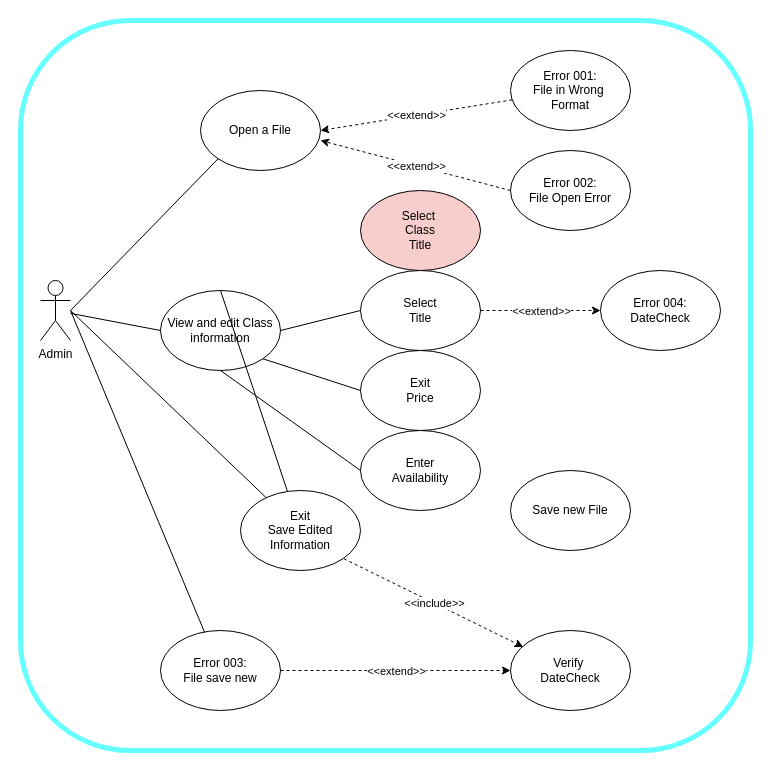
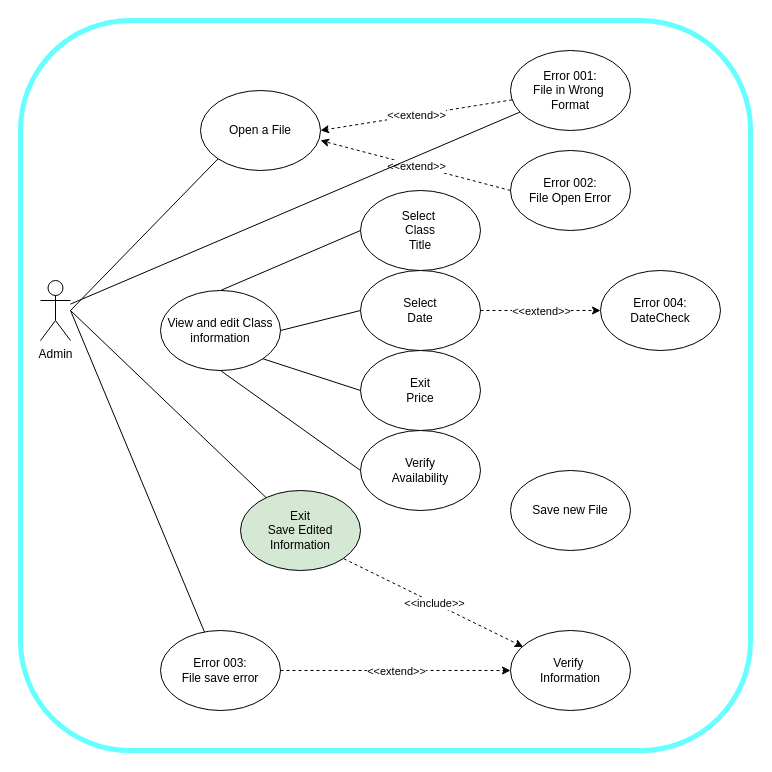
node "Select Class Title": fillcolor #f8cecc -> #ffffff
node "Select Title": label "Select Title" -> "Select Date"
edge "Admin" -- "View and edit Class information": now "Admin" -- "Error 001: File in Wrong Format"
edge "View and edit Class information" -- "Exit Save Edited Information": now "View and edit Class information" -- "Select Class Title"
node "Enter Availability": label "Enter Availability" -> "Verify Availability"
node "Exit Save Edited Information": fillcolor #ffffff -> #d5e8d4
node "Error 003: File save new": label "Error 003: File save new" -> "Error 003: File save error"
node "Verify DateCheck": label "Verify DateCheck" -> "Verify Information"
